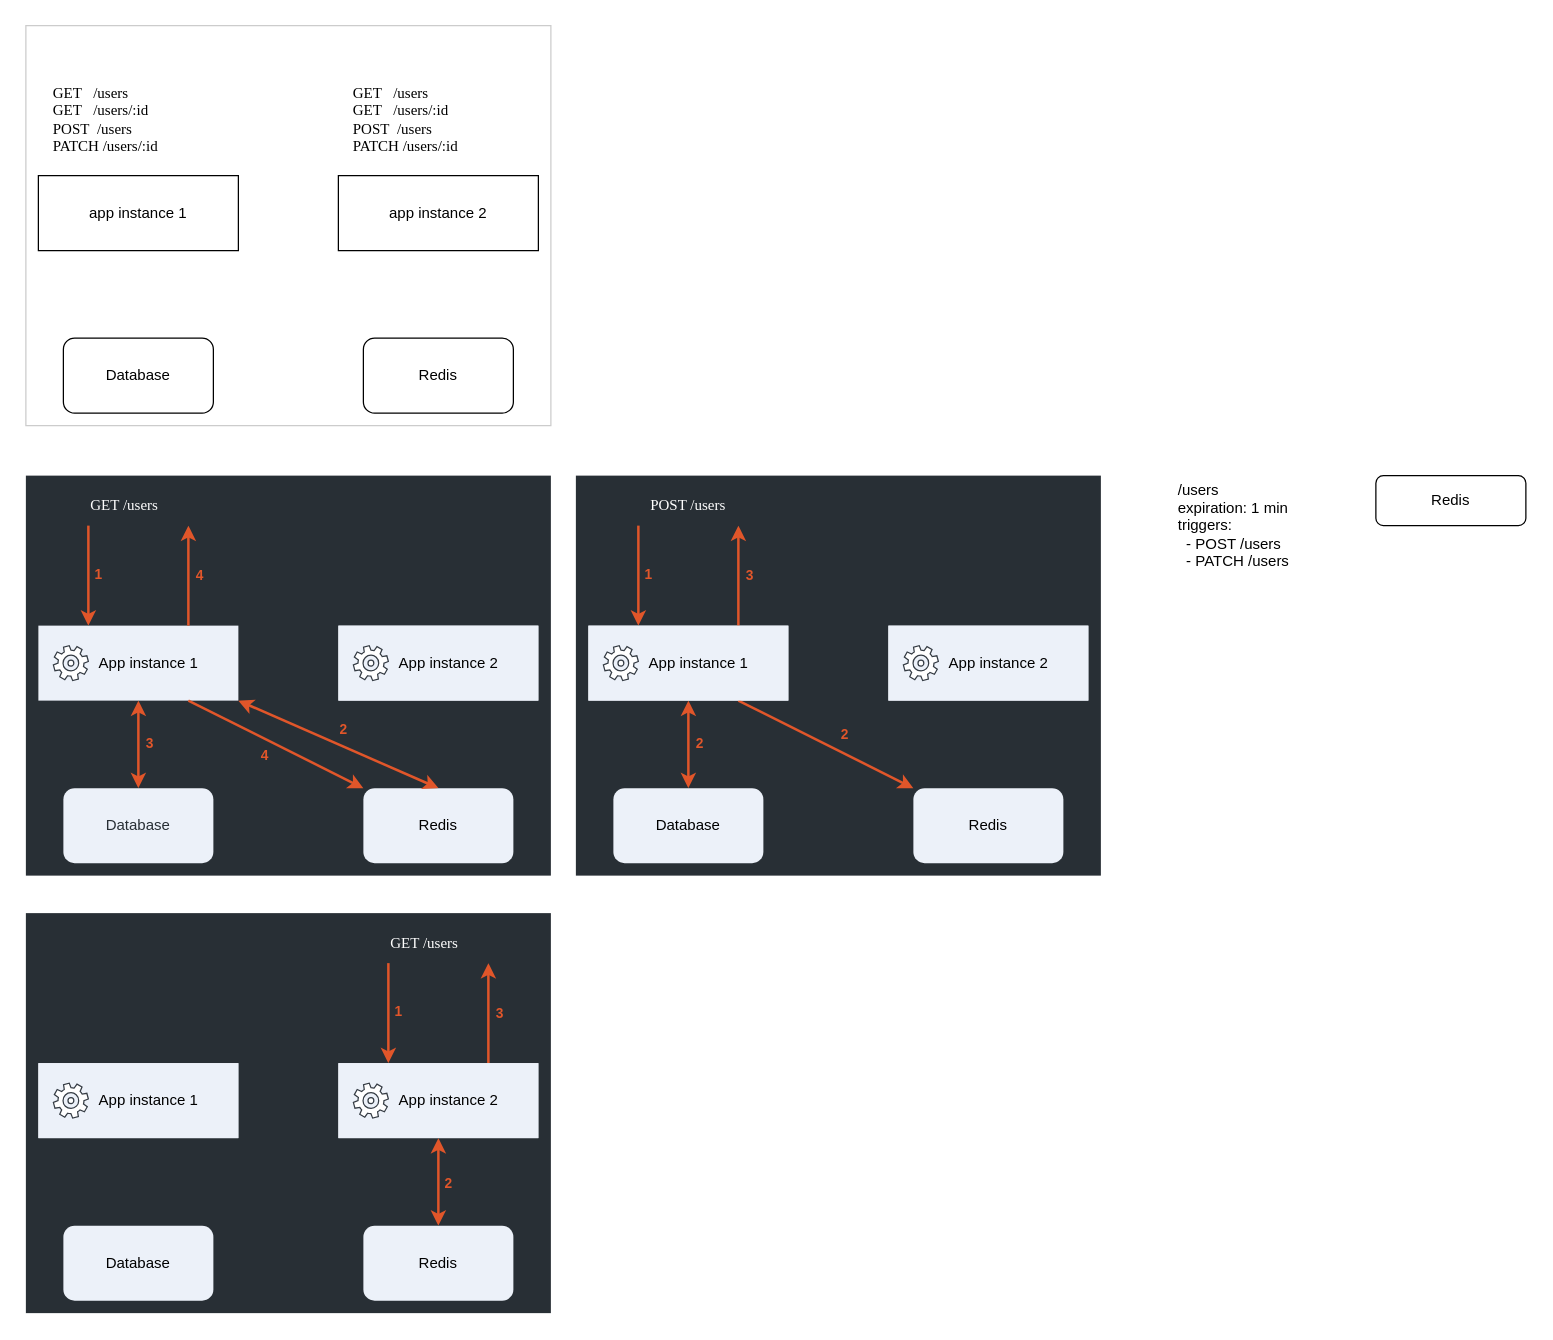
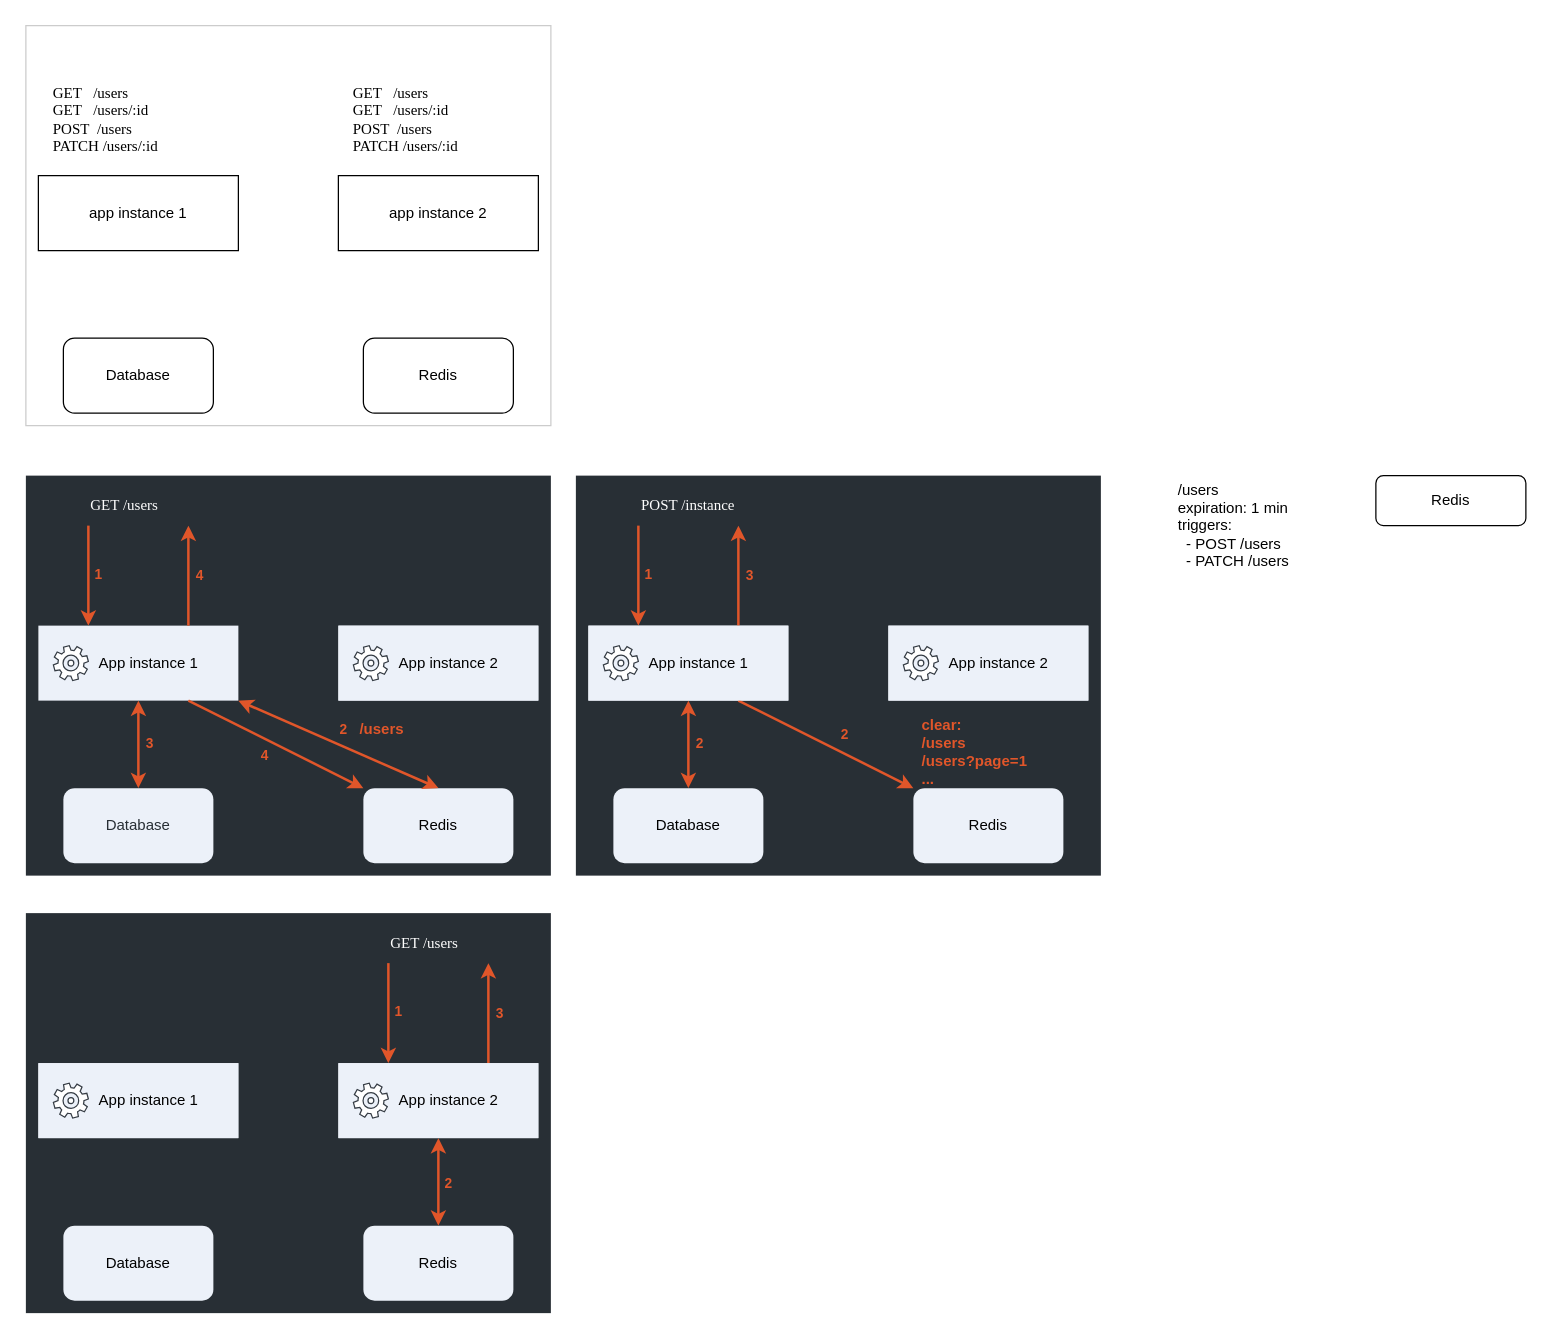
node "POST /users": label "POST /users" -> "POST /instance"
node "/users": added
node "clear: /users /users?page=1 ...": added
